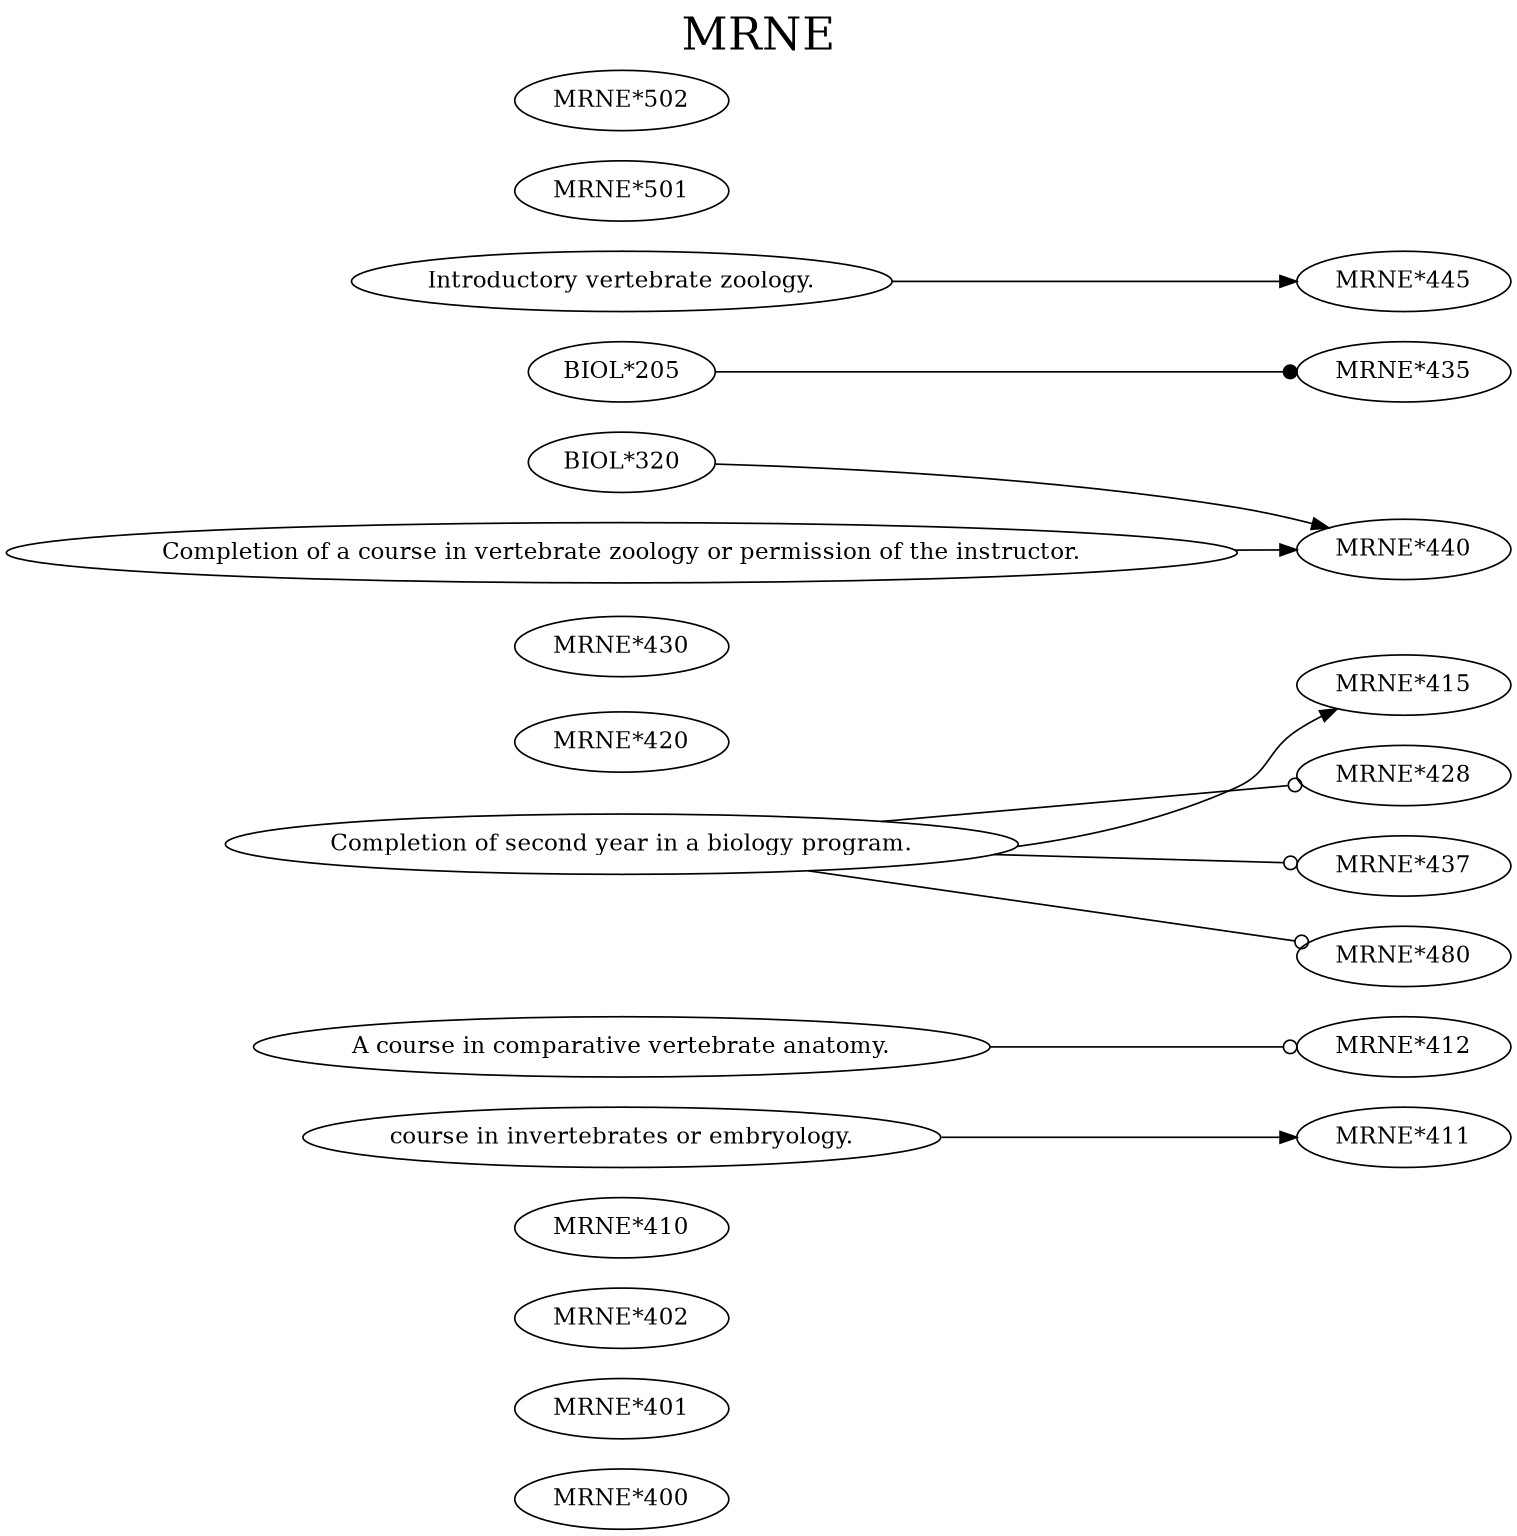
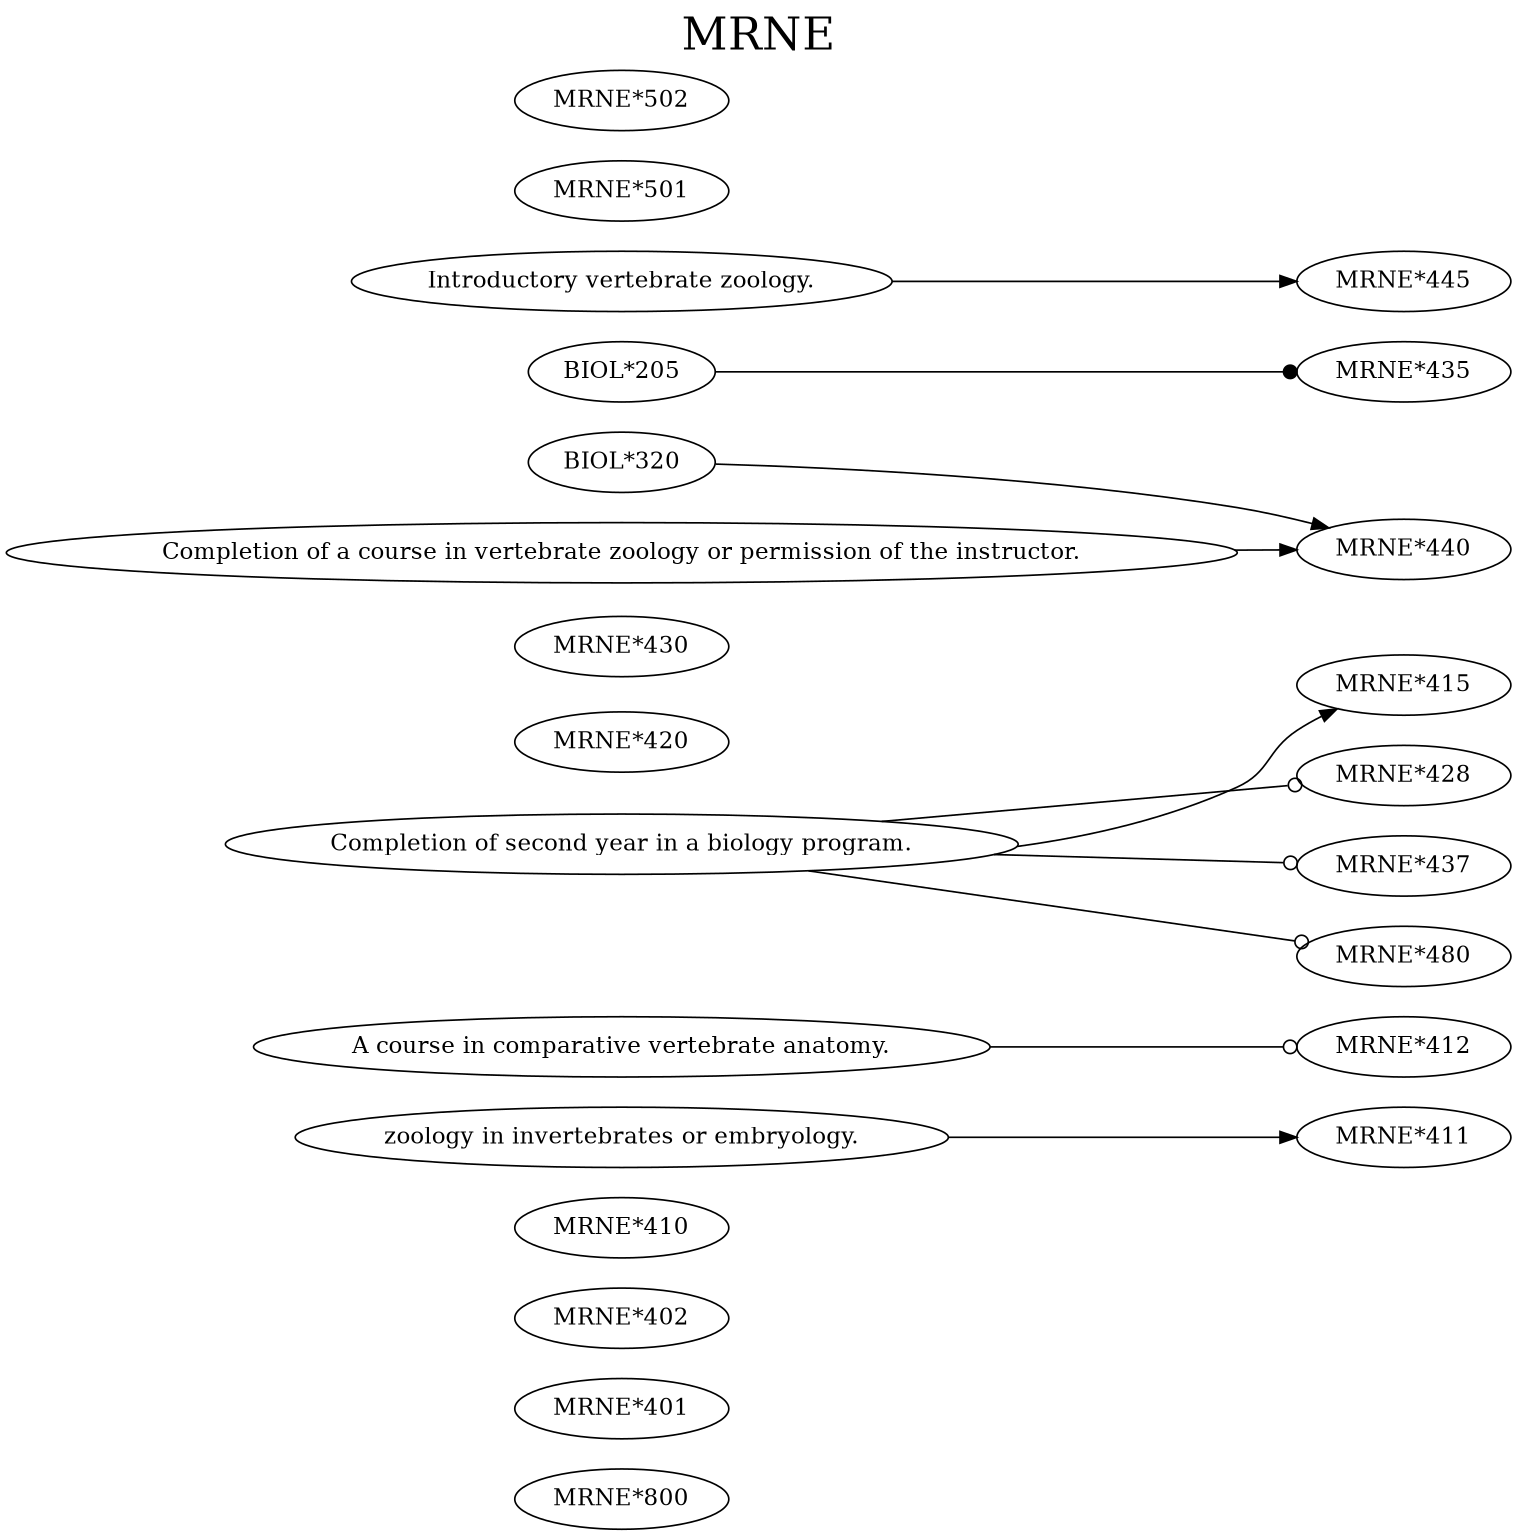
node "course in invertebrates or embryology.": label "course in invertebrates or embryology." -> "zoology in invertebrates or embryology."
node "MRNE*400": label "MRNE*400" -> "MRNE*800"
